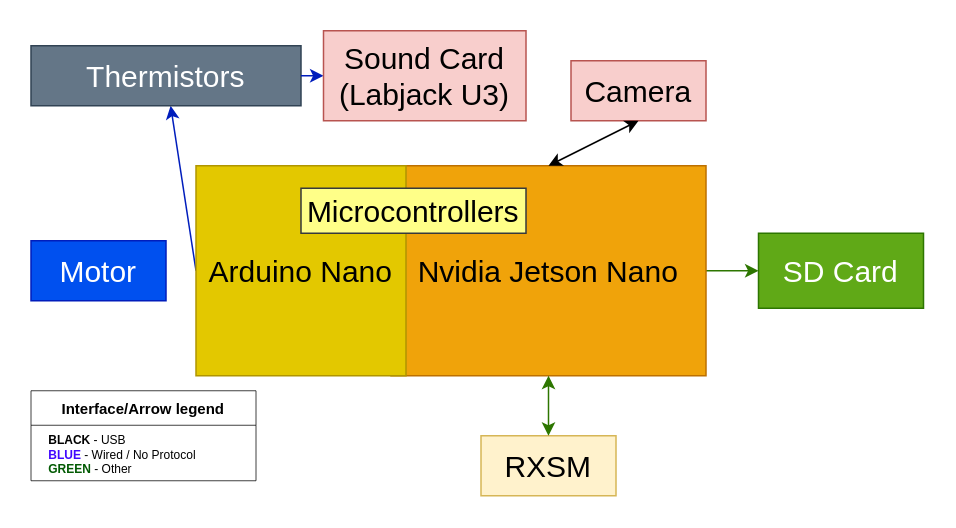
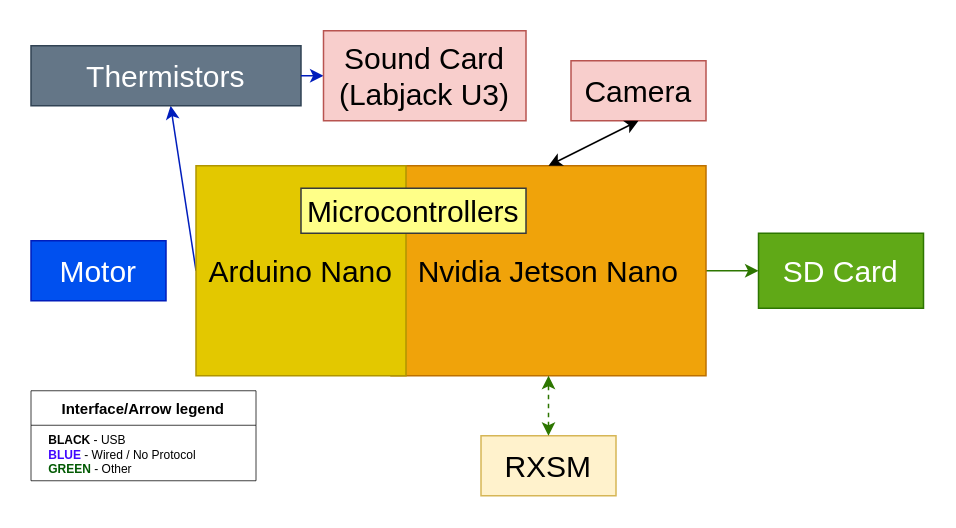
edge "Nvidia Jetson Nano" -- "RXSM": style solid -> dashed
